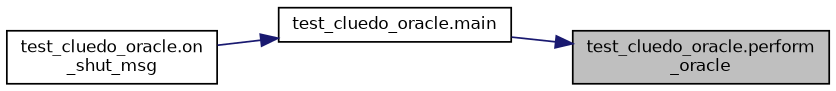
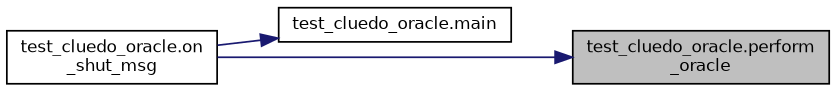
edge "test_cluedo_oracle.main" -> "test_cluedo_oracle.perform _oracle": now "test_cluedo_oracle.on _shut_msg" -> "test_cluedo_oracle.perform _oracle"
